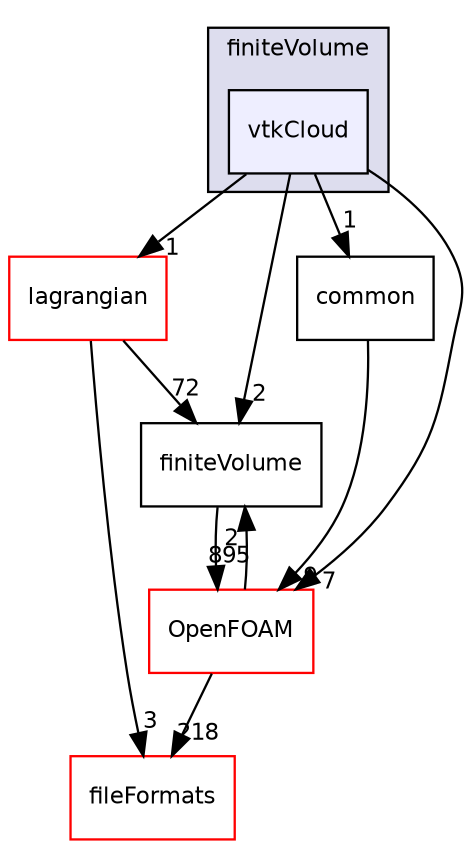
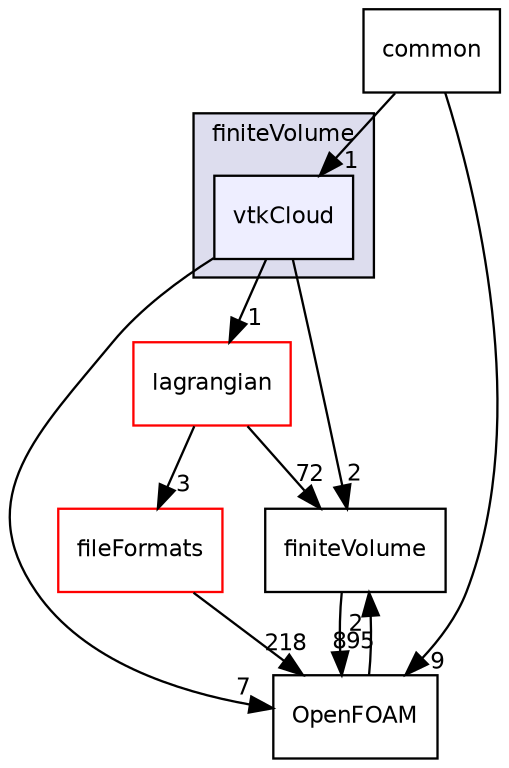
edge "vtkCloud" -> "common": reversed
node "OpenFOAM": color red -> black
edge "OpenFOAM" -> "fileFormats": reversed
